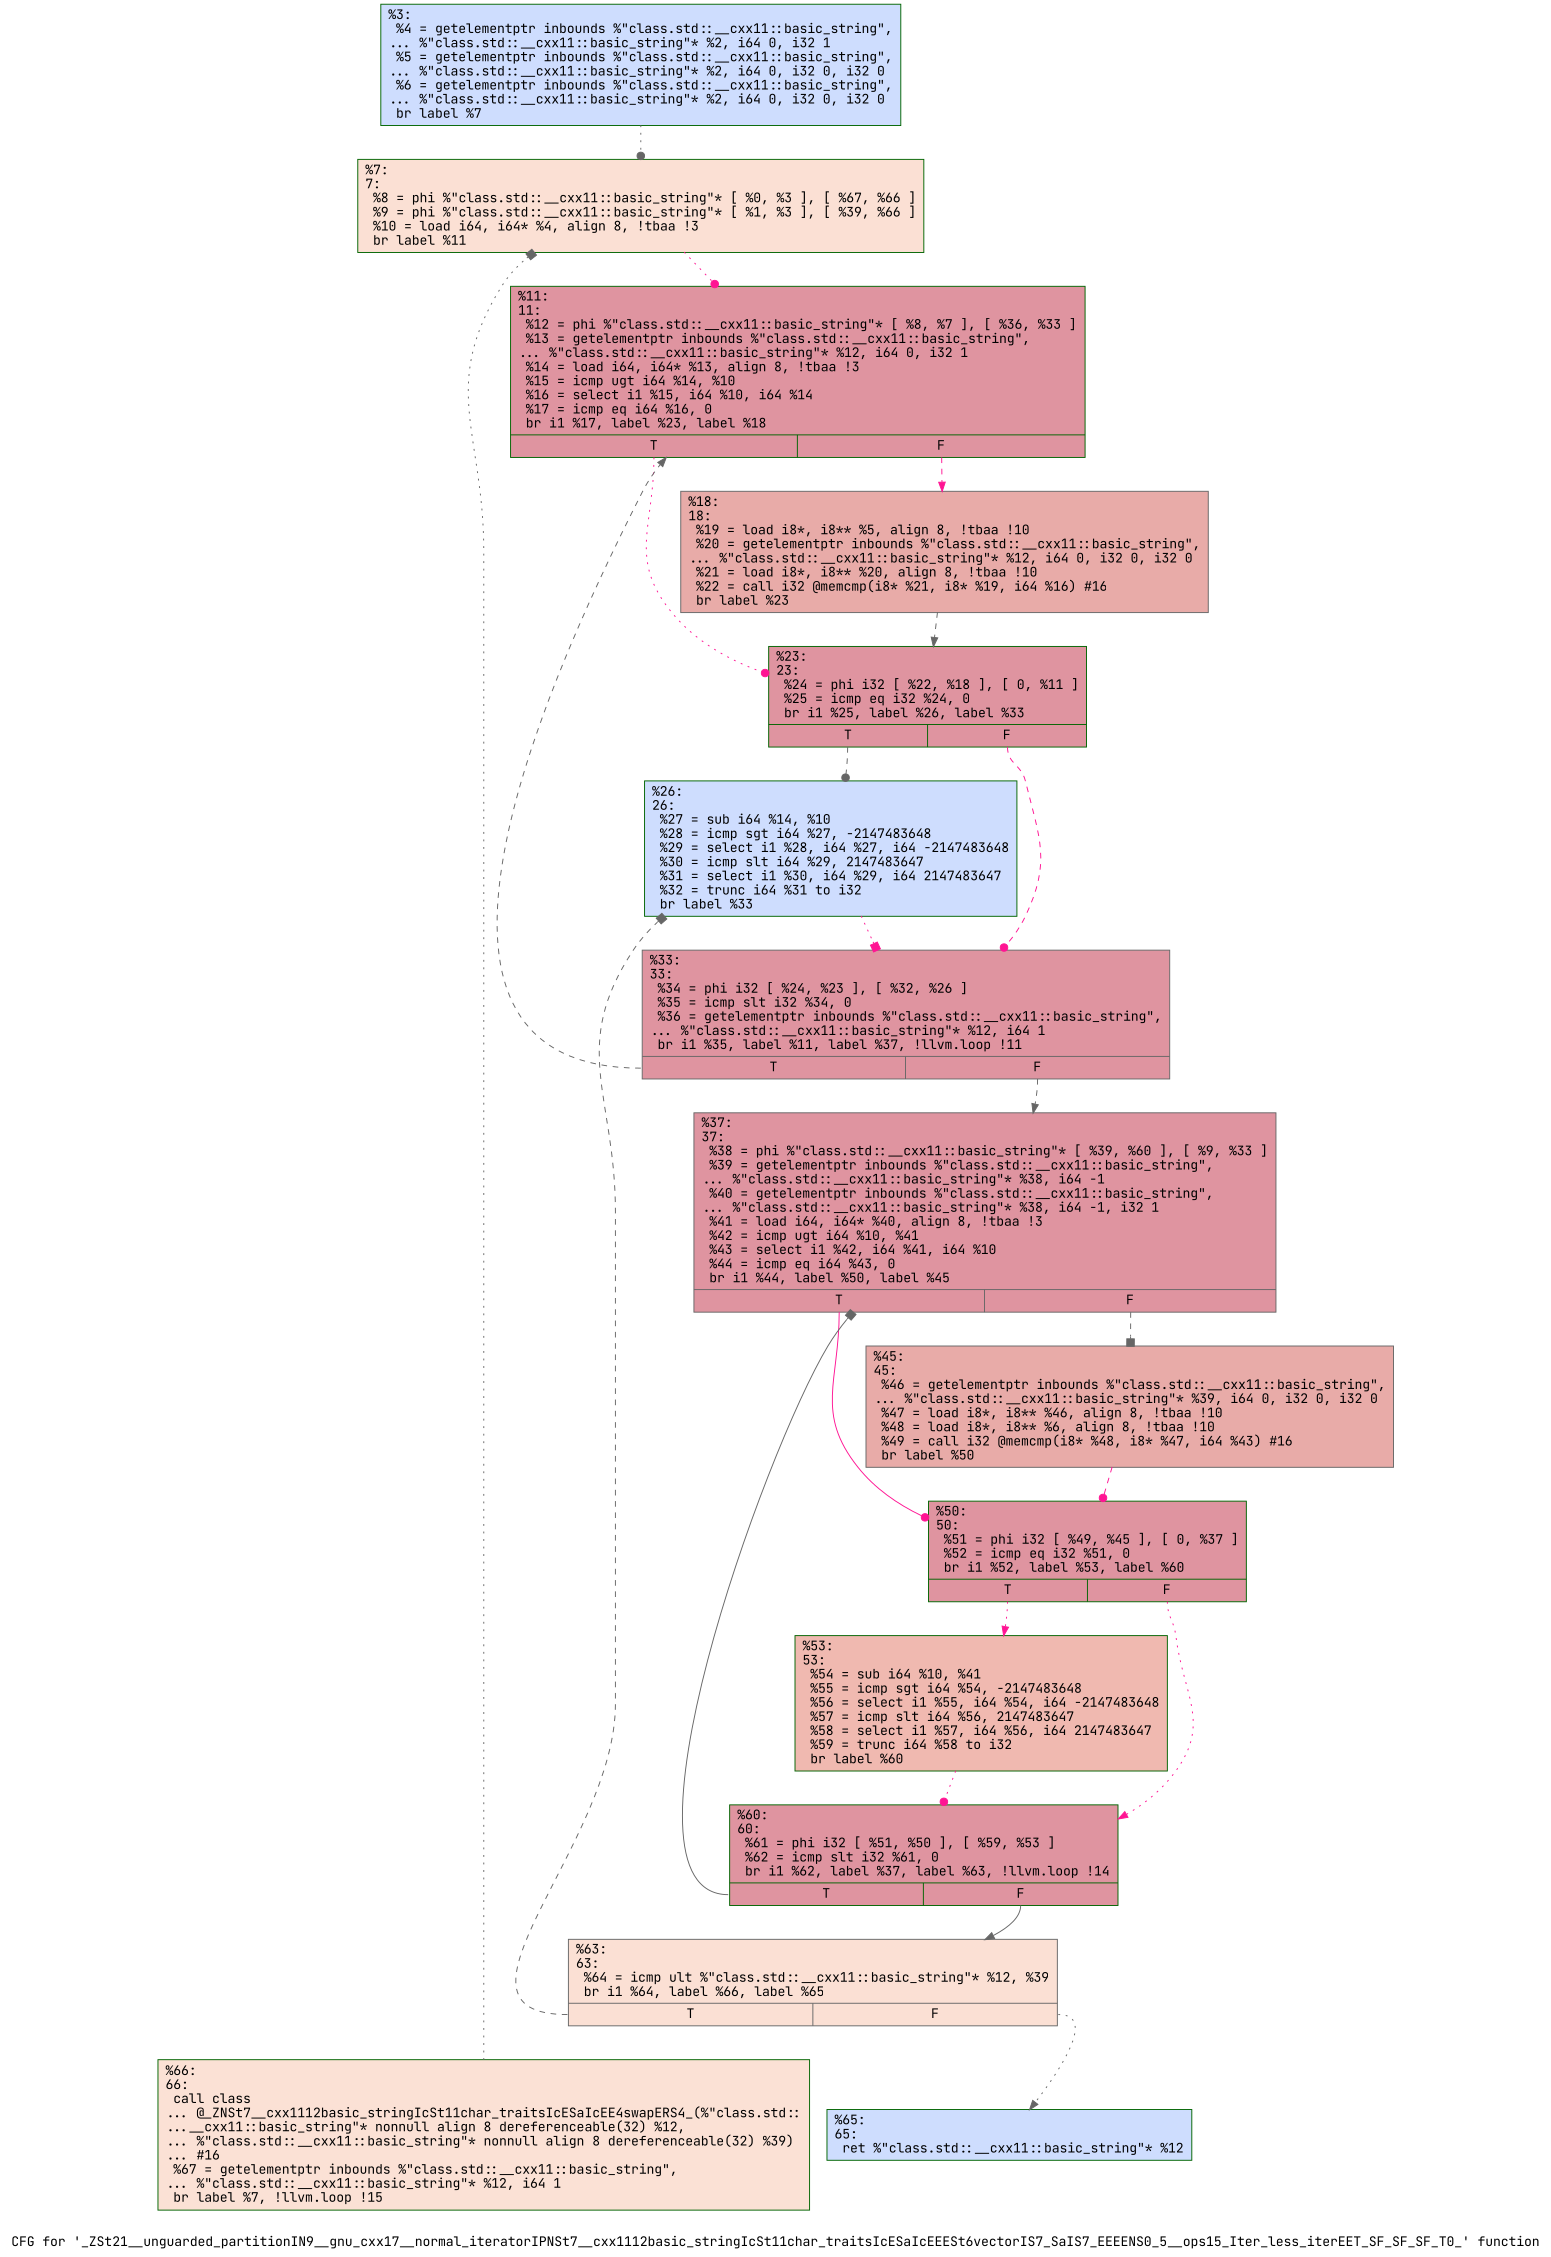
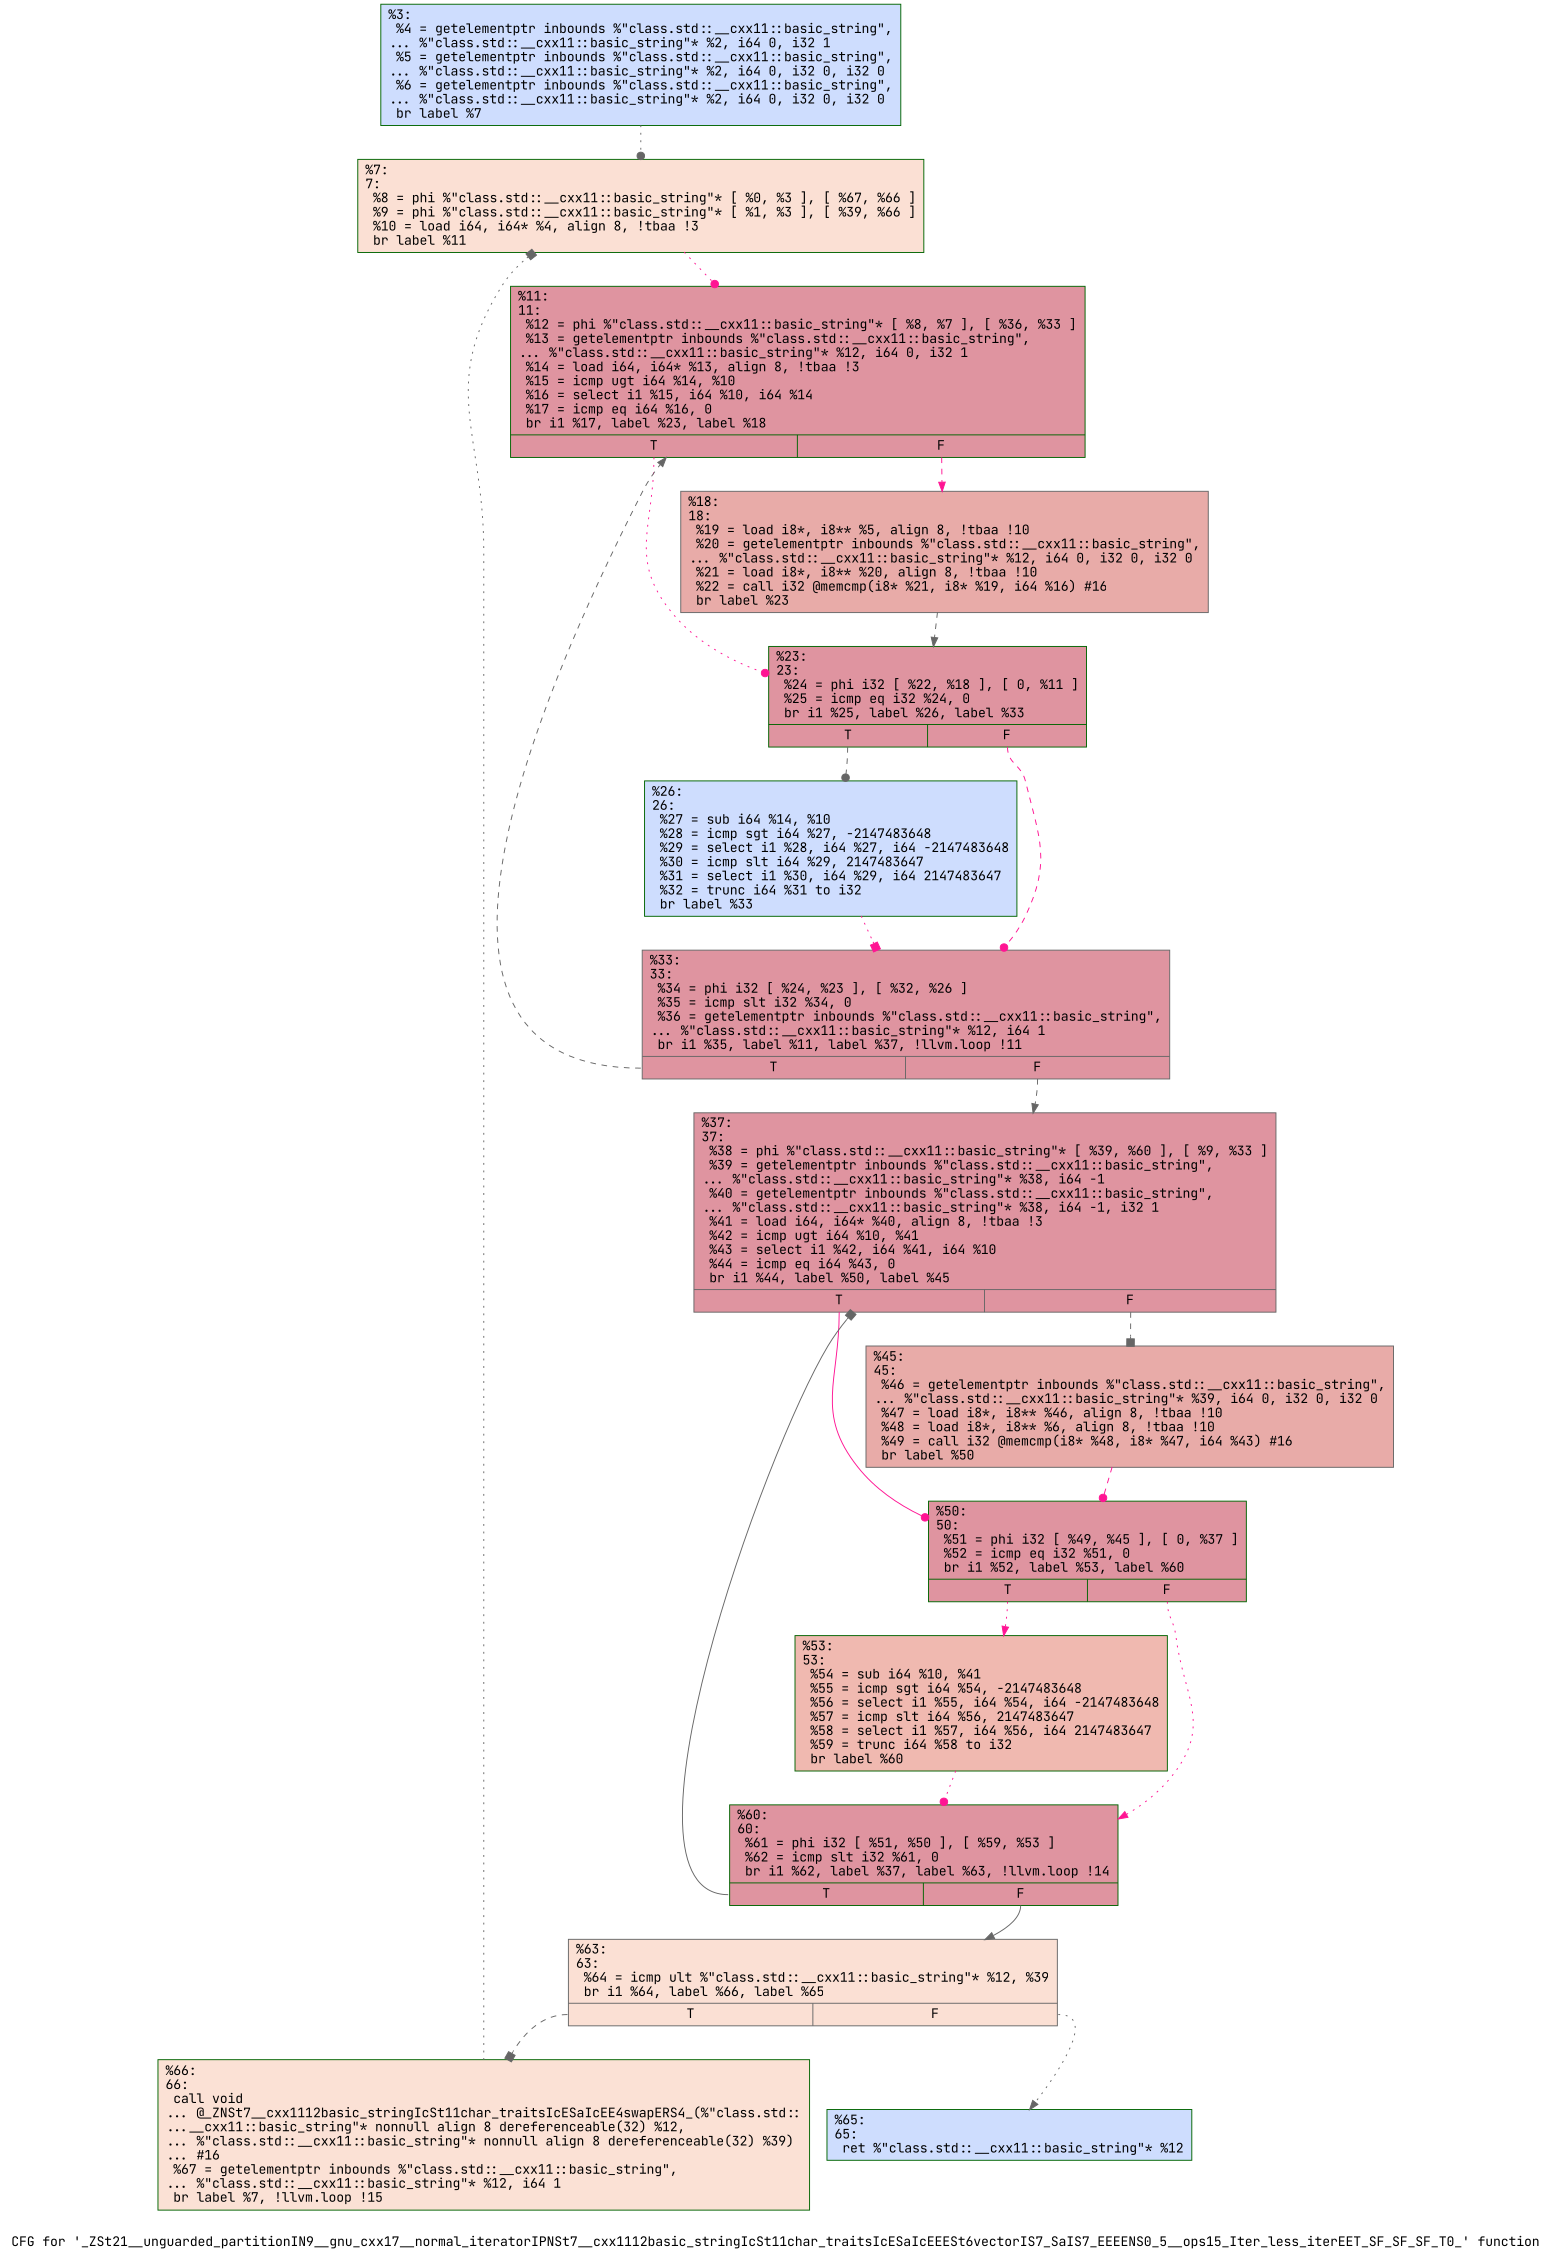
edge "%63:" -> "%26:": now "%63:" -> "%66:"
node "%66:": text "call class" -> "call void"
